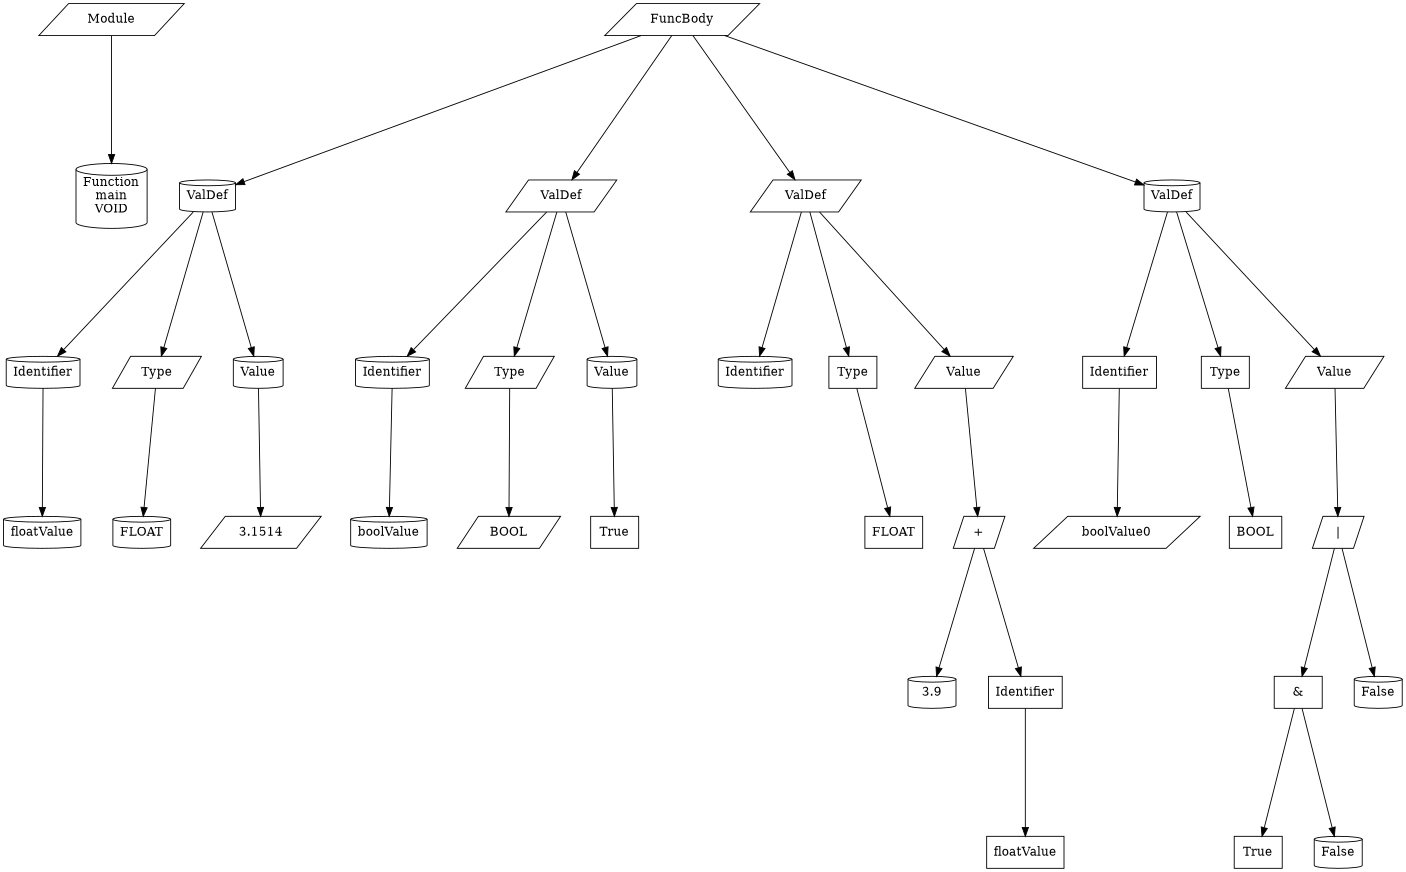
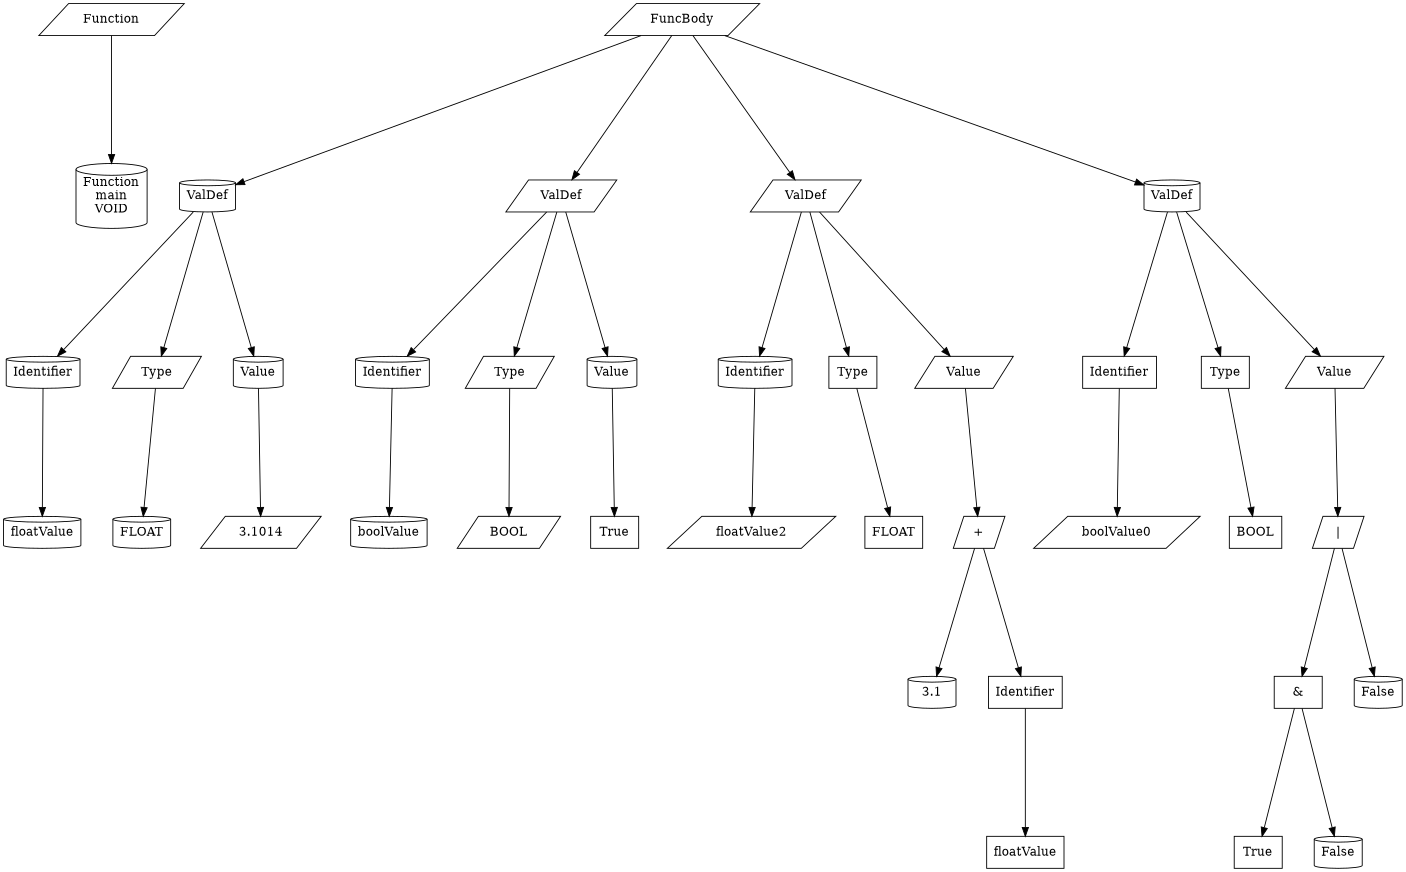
node "Module": label "Module" -> "Function"
node "3.1514": label "3.1514" -> "3.1014"
node "floatValue2": added
node "3.9": label "3.9" -> "3.1"
